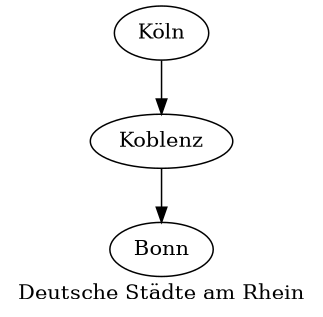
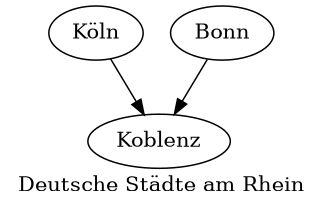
edge "Koblenz" -> "Bonn": reversed
